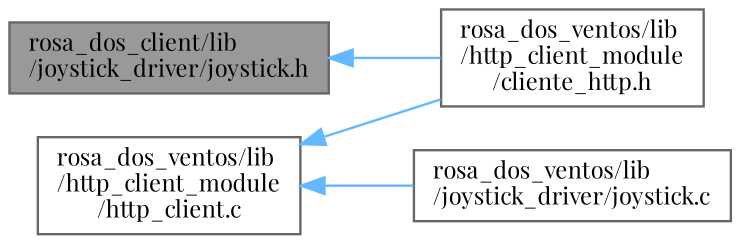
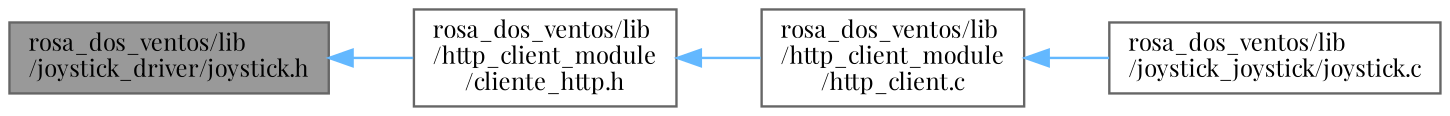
node "rosa_dos_client/lib /joystick_driver/joystick.h": label "rosa_dos_client/lib /joystick_driver/joystick.h" -> "rosa_dos_ventos/lib /joystick_driver/joystick.h"
edge "rosa_dos_ventos/lib /http_client_module /cliente_http.h" -> "rosa_dos_ventos/lib /http_client_module /http_client.c": reversed
node "rosa_dos_ventos/lib /joystick_driver/joystick.c": label "rosa_dos_ventos/lib /joystick_driver/joystick.c" -> "rosa_dos_ventos/lib /joystick_joystick/joystick.c"
